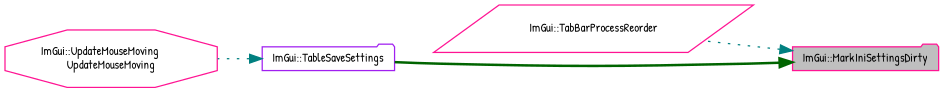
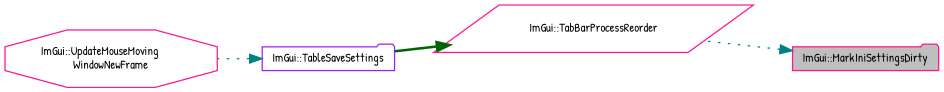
node "ImGui::UpdateMouseMoving UpdateMouseMoving": label "ImGui::UpdateMouseMoving UpdateMouseMoving" -> "ImGui::UpdateMouseMoving WindowNewFrame"
edge "ImGui::TableSaveSettings" -> "ImGui::MarkIniSettingsDirty": now "ImGui::TableSaveSettings" -> "ImGui::TabBarProcessReorder"
